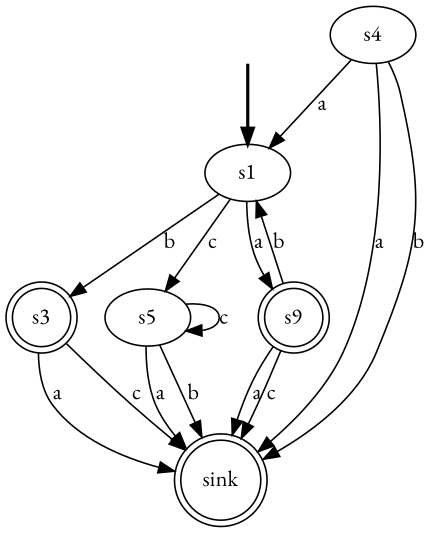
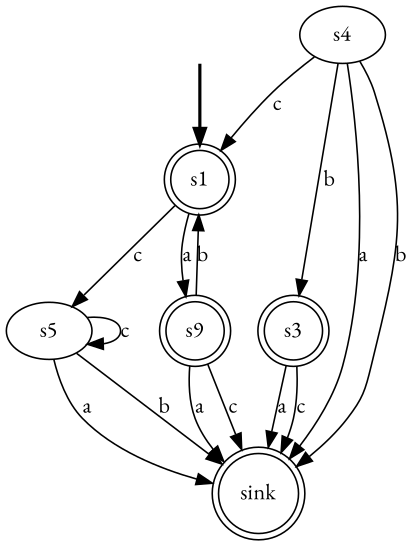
edge "s4" -> "s1": label "a" -> "c"
node "s1": shape ellipse -> doublecircle
edge "s1" -> "s3": now "s4" -> "s3"
